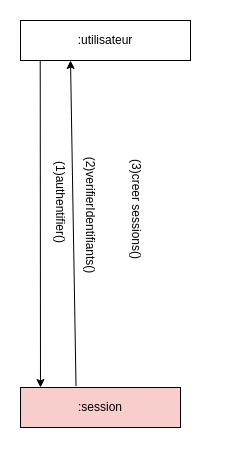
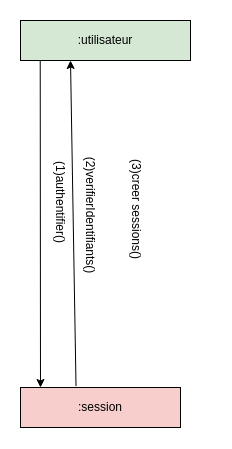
node ":utilisateur": fillcolor #ffffff -> #d5e8d4
